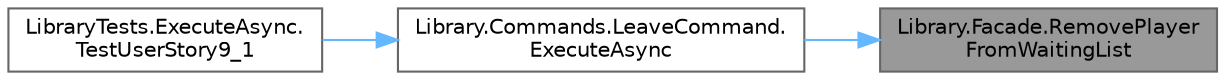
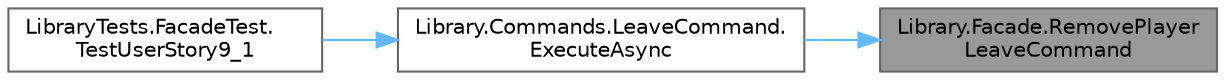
node "LibraryTests.ExecuteAsync. TestUserStory9_1": label "LibraryTests.ExecuteAsync. TestUserStory9_1" -> "LibraryTests.FacadeTest. TestUserStory9_1"
node "Library.Facade.RemovePlayer FromWaitingList": label "Library.Facade.RemovePlayer FromWaitingList" -> "Library.Facade.RemovePlayer LeaveCommand"
